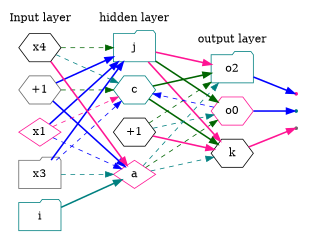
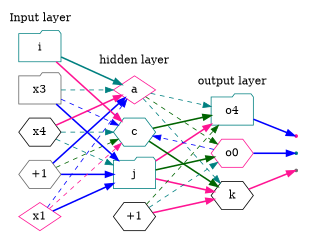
edge "x4" -> "j": color darkgreen -> teal
node "o2": label "o2" -> "o4"
edge "i" -> "c": added
